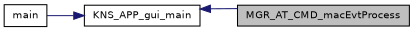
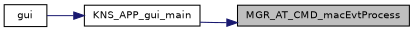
edge "MGR_AT_CMD_macEvtProcess" -> "KNS_APP_gui_main": reversed
node "main": label "main" -> "gui"
